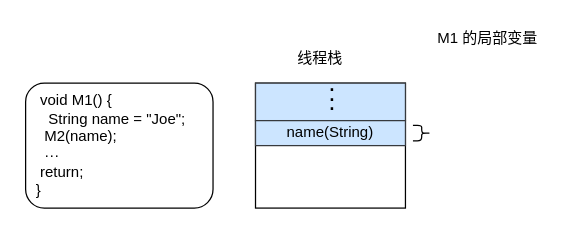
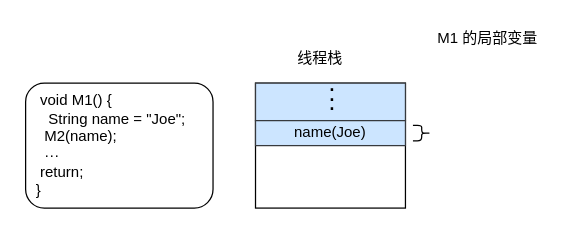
node "name(String)": label "name(String)" -> "name(Joe)"
